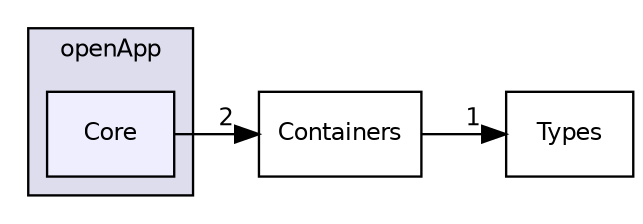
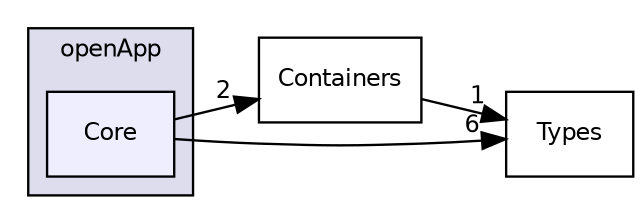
edge "Core" -> "Types": added
